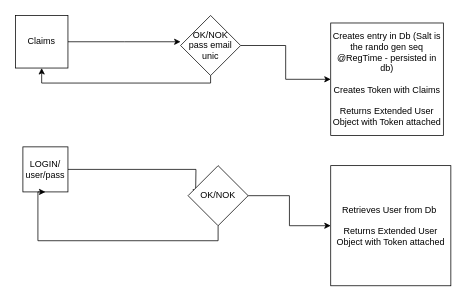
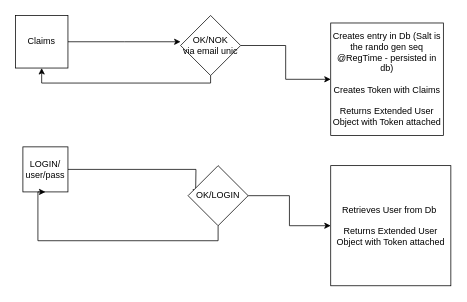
node "OK/NOK pass email unic": label "OK/NOK pass email unic" -> "OK/NOK via email unic"
node "OK/NOK": label "OK/NOK" -> "OK/LOGIN"
